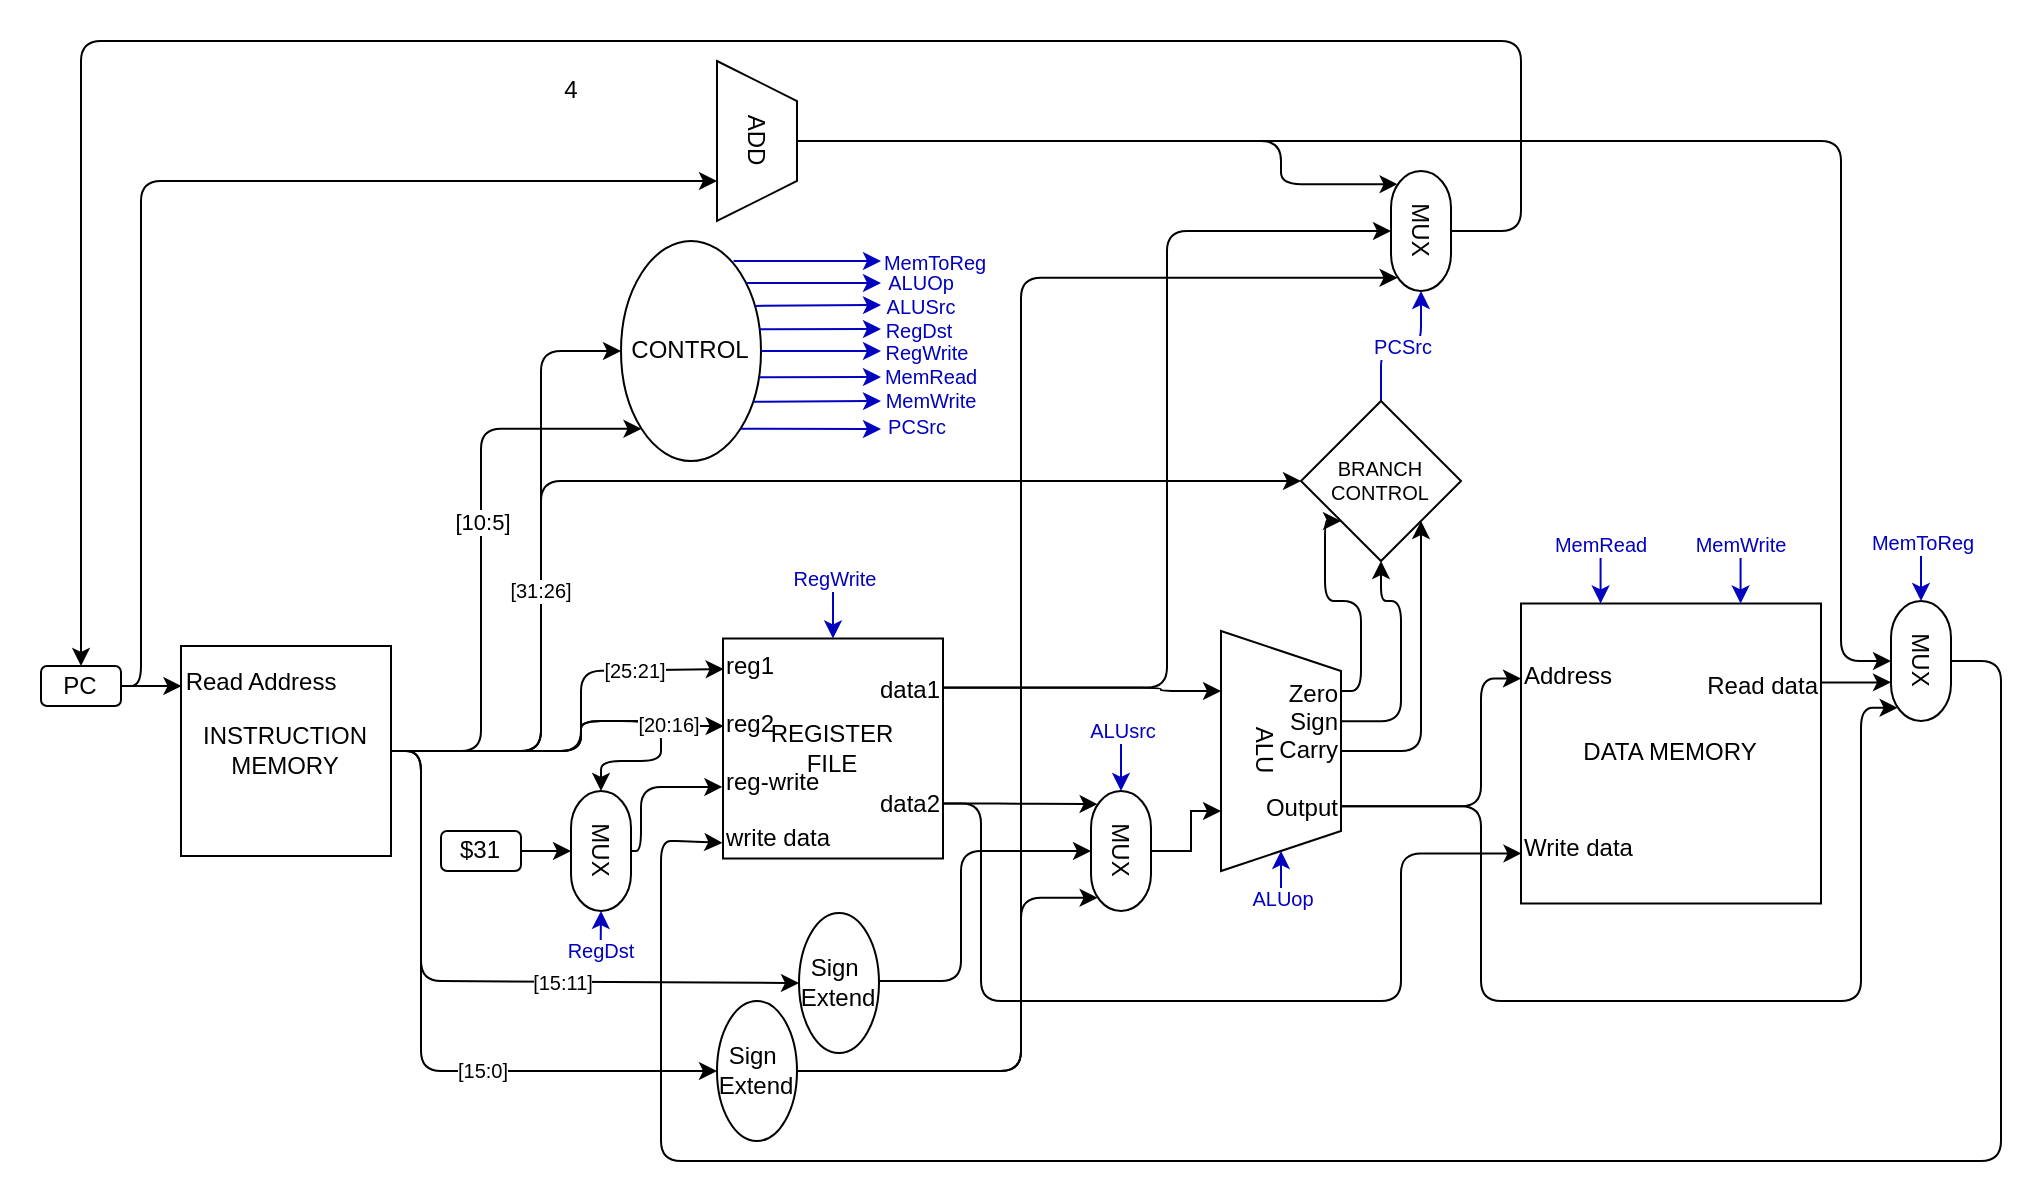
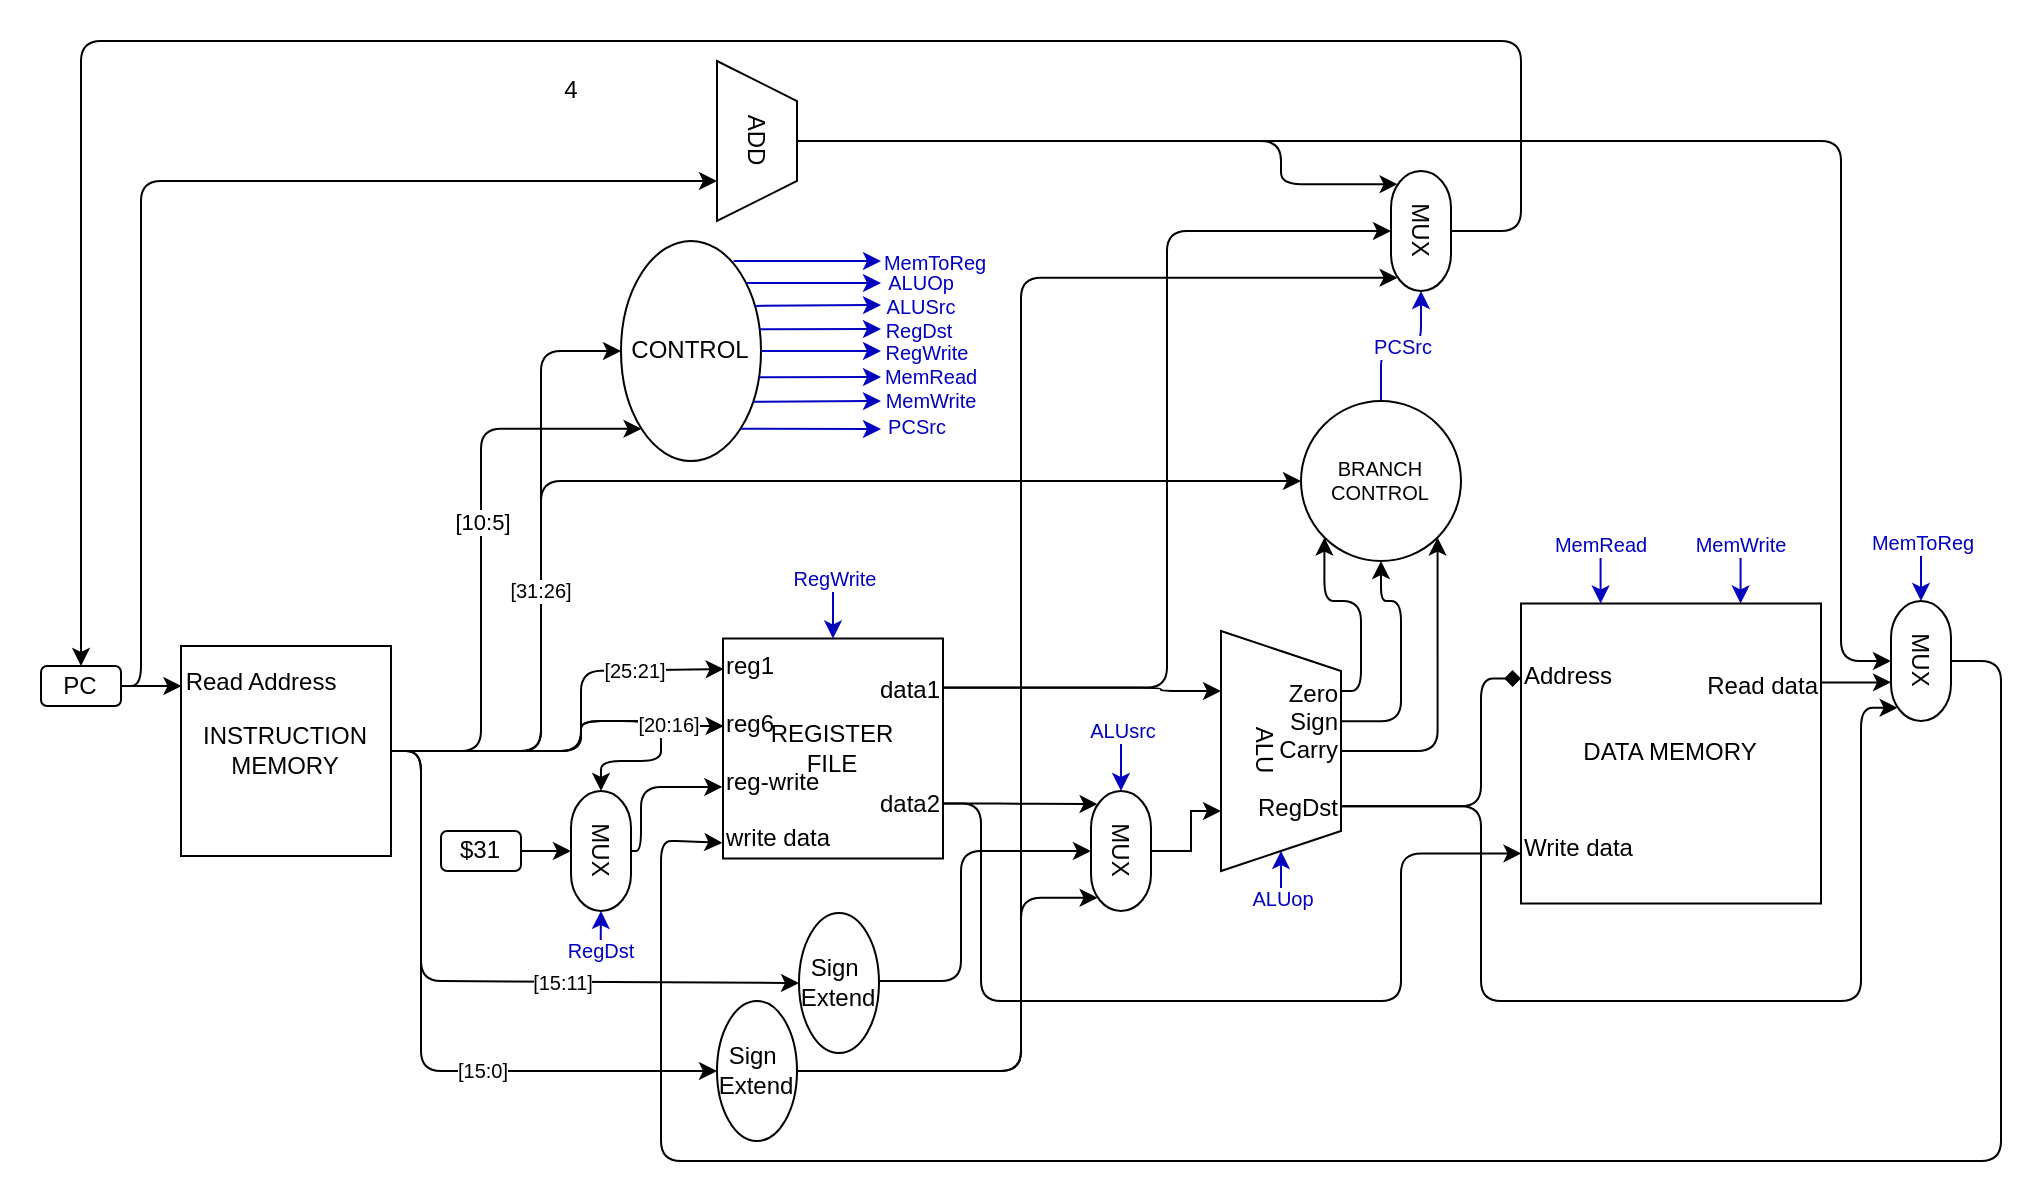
node "BRANCH CONTROL": shape diamond -> ellipse
edge "ALU" -> "DATA MEMORY": arrowhead classic -> diamond
node "Zero Sign Carry Output": label "Zero Sign Carry Output" -> "Zero Sign Carry RegDst"
node "reg1 reg2 reg-write write data": label "reg1 reg2 reg-write write data" -> "reg1 reg6 reg-write write data"
